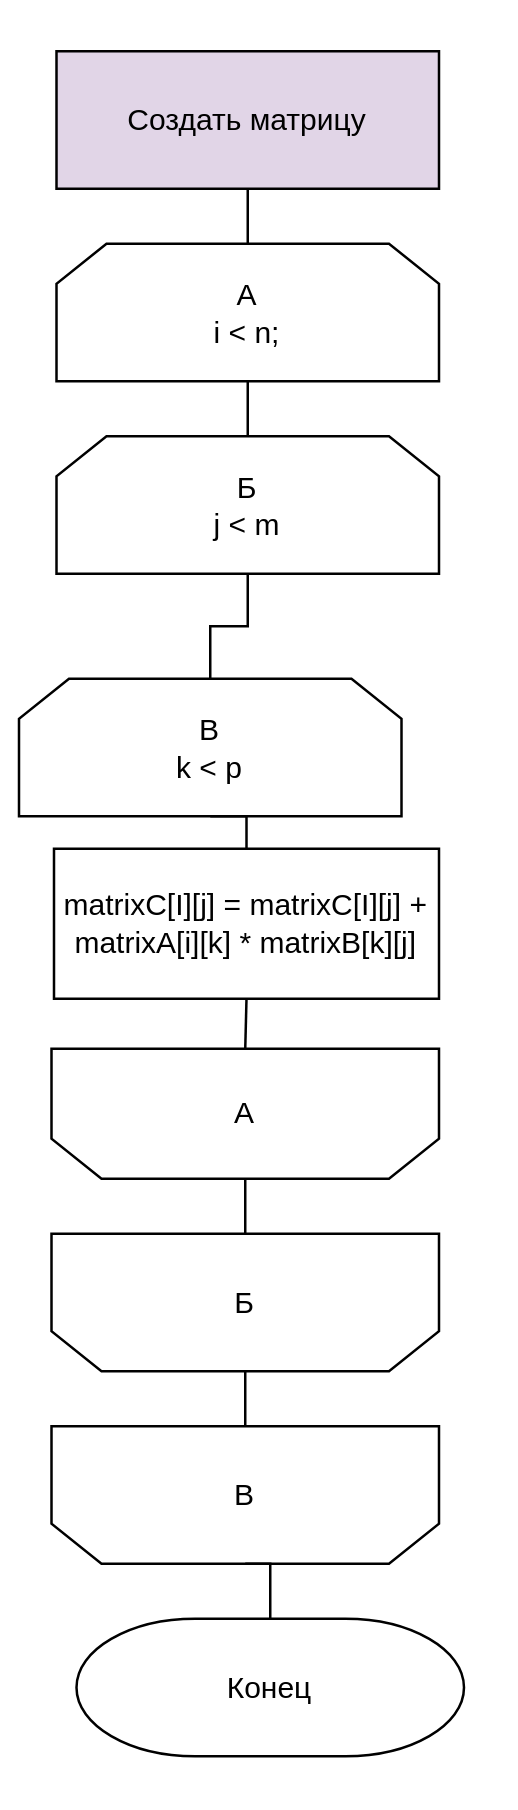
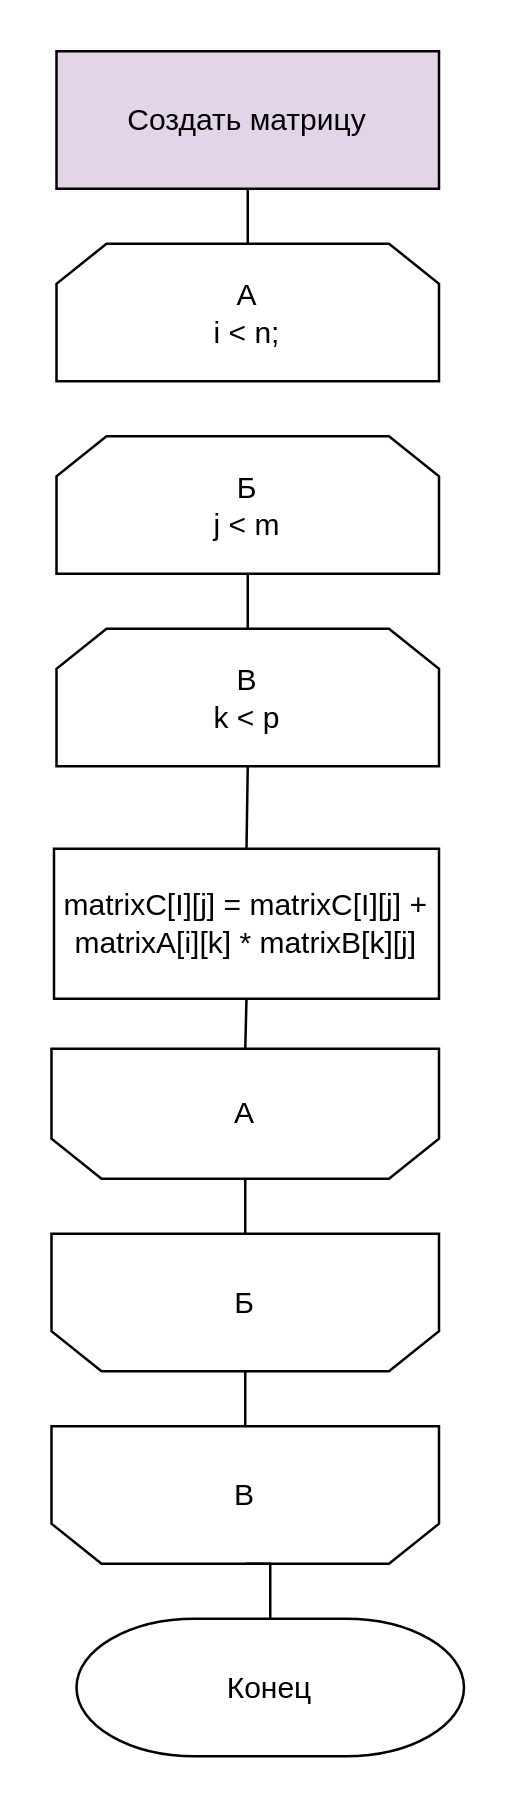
edge "A i < n;" -- "Б j < m": removed
node "В k < p": moved (210, 748) -> (248, 698)
